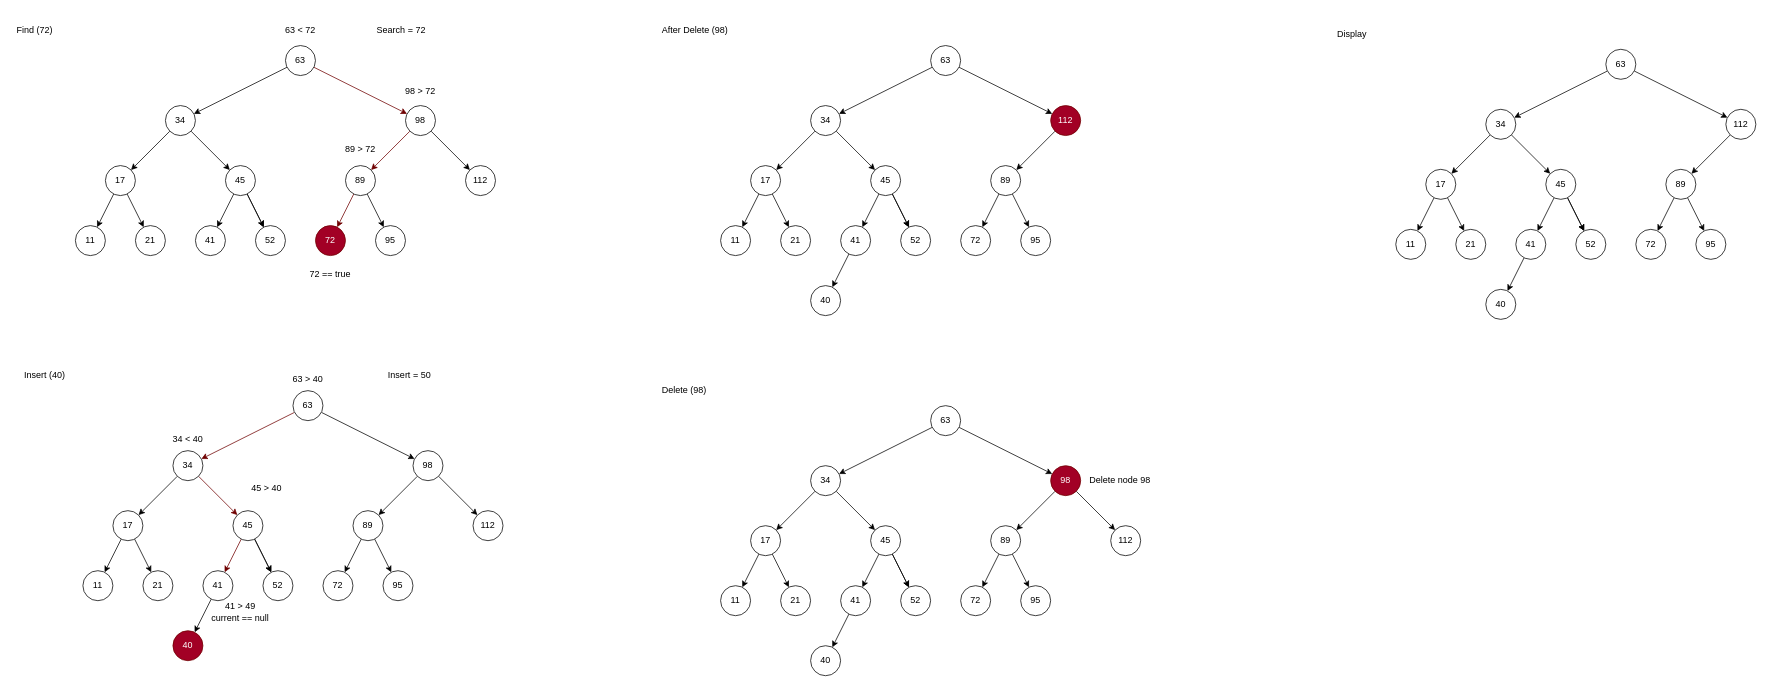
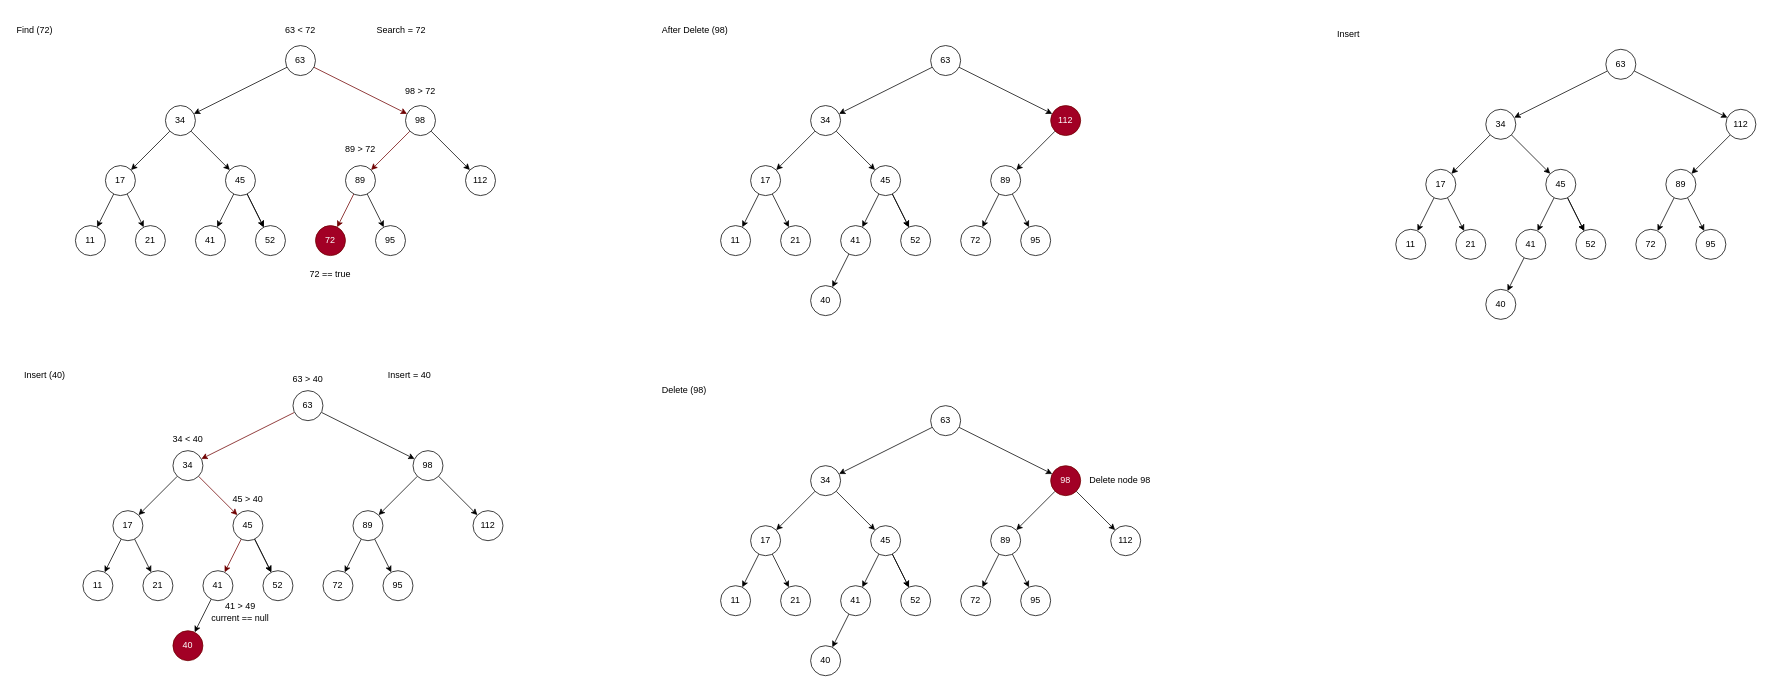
node "Display": label "Display" -> "Insert"
node "Insert = 50": label "Insert = 50" -> "Insert = 40"
node "45 > 40": moved (267, 488) -> (248, 499)
